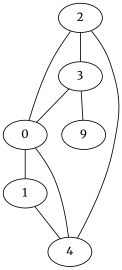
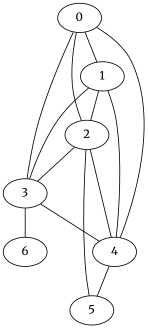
edge "1" -- "2": added
edge "1" -- "3": added
node "9": label "9" -> "6"
edge "3" -- "4": added
node "5": added
